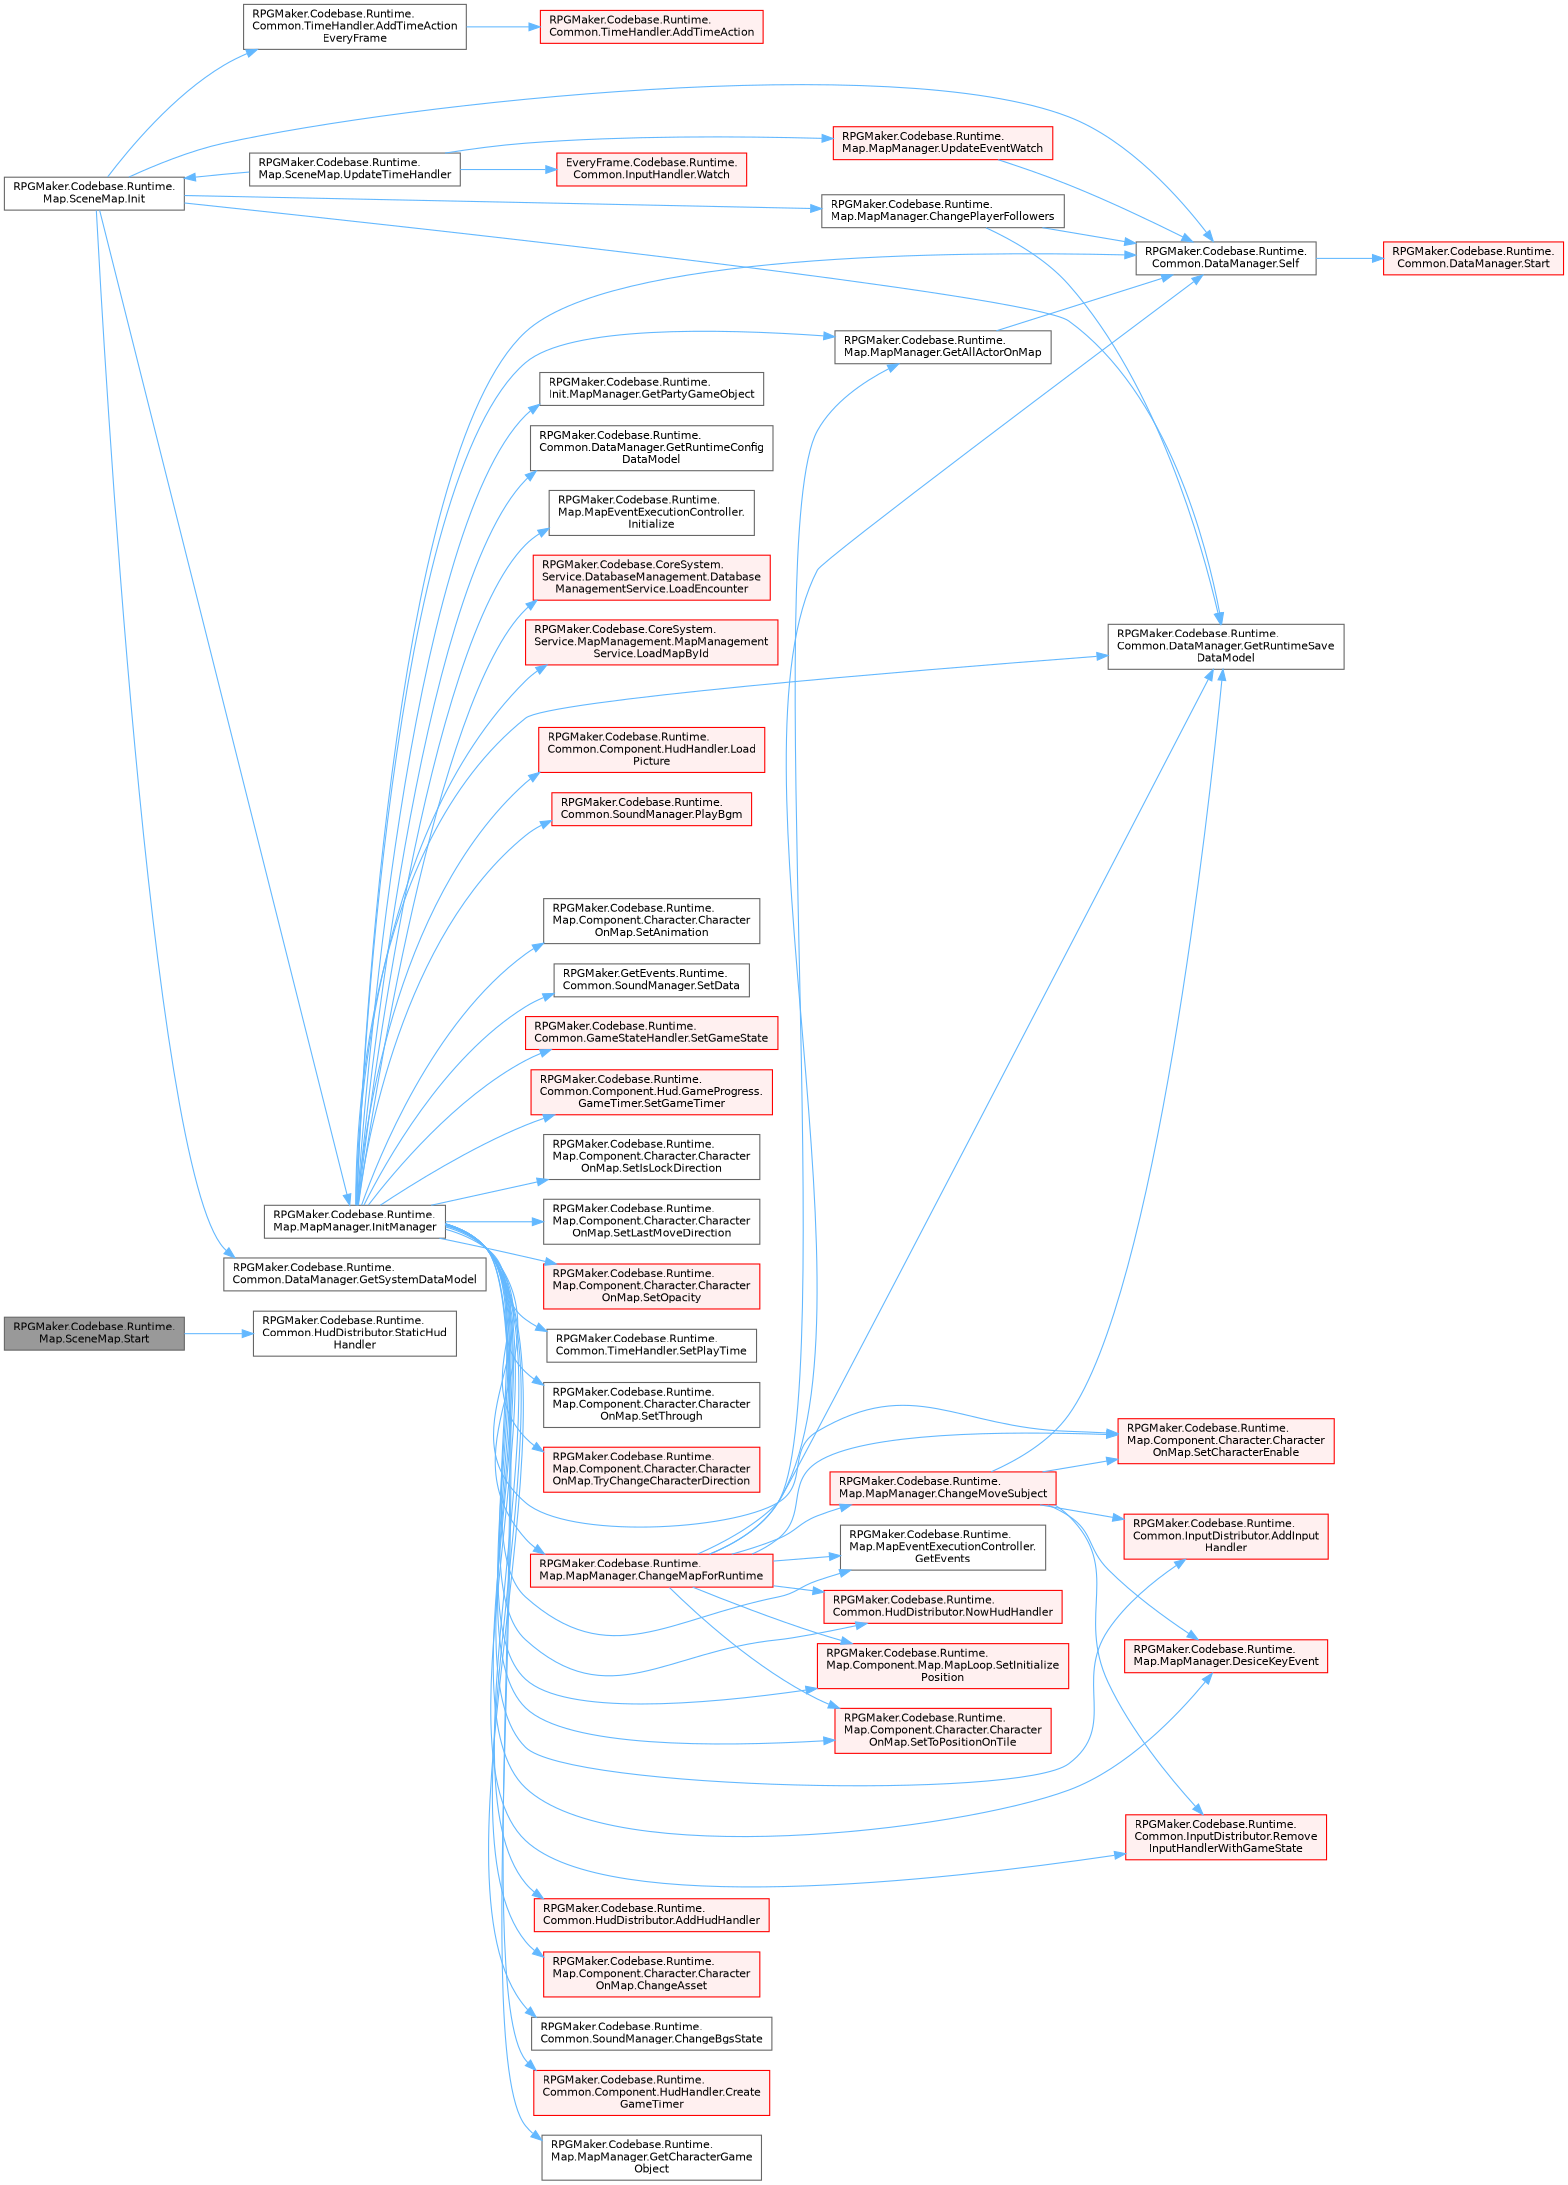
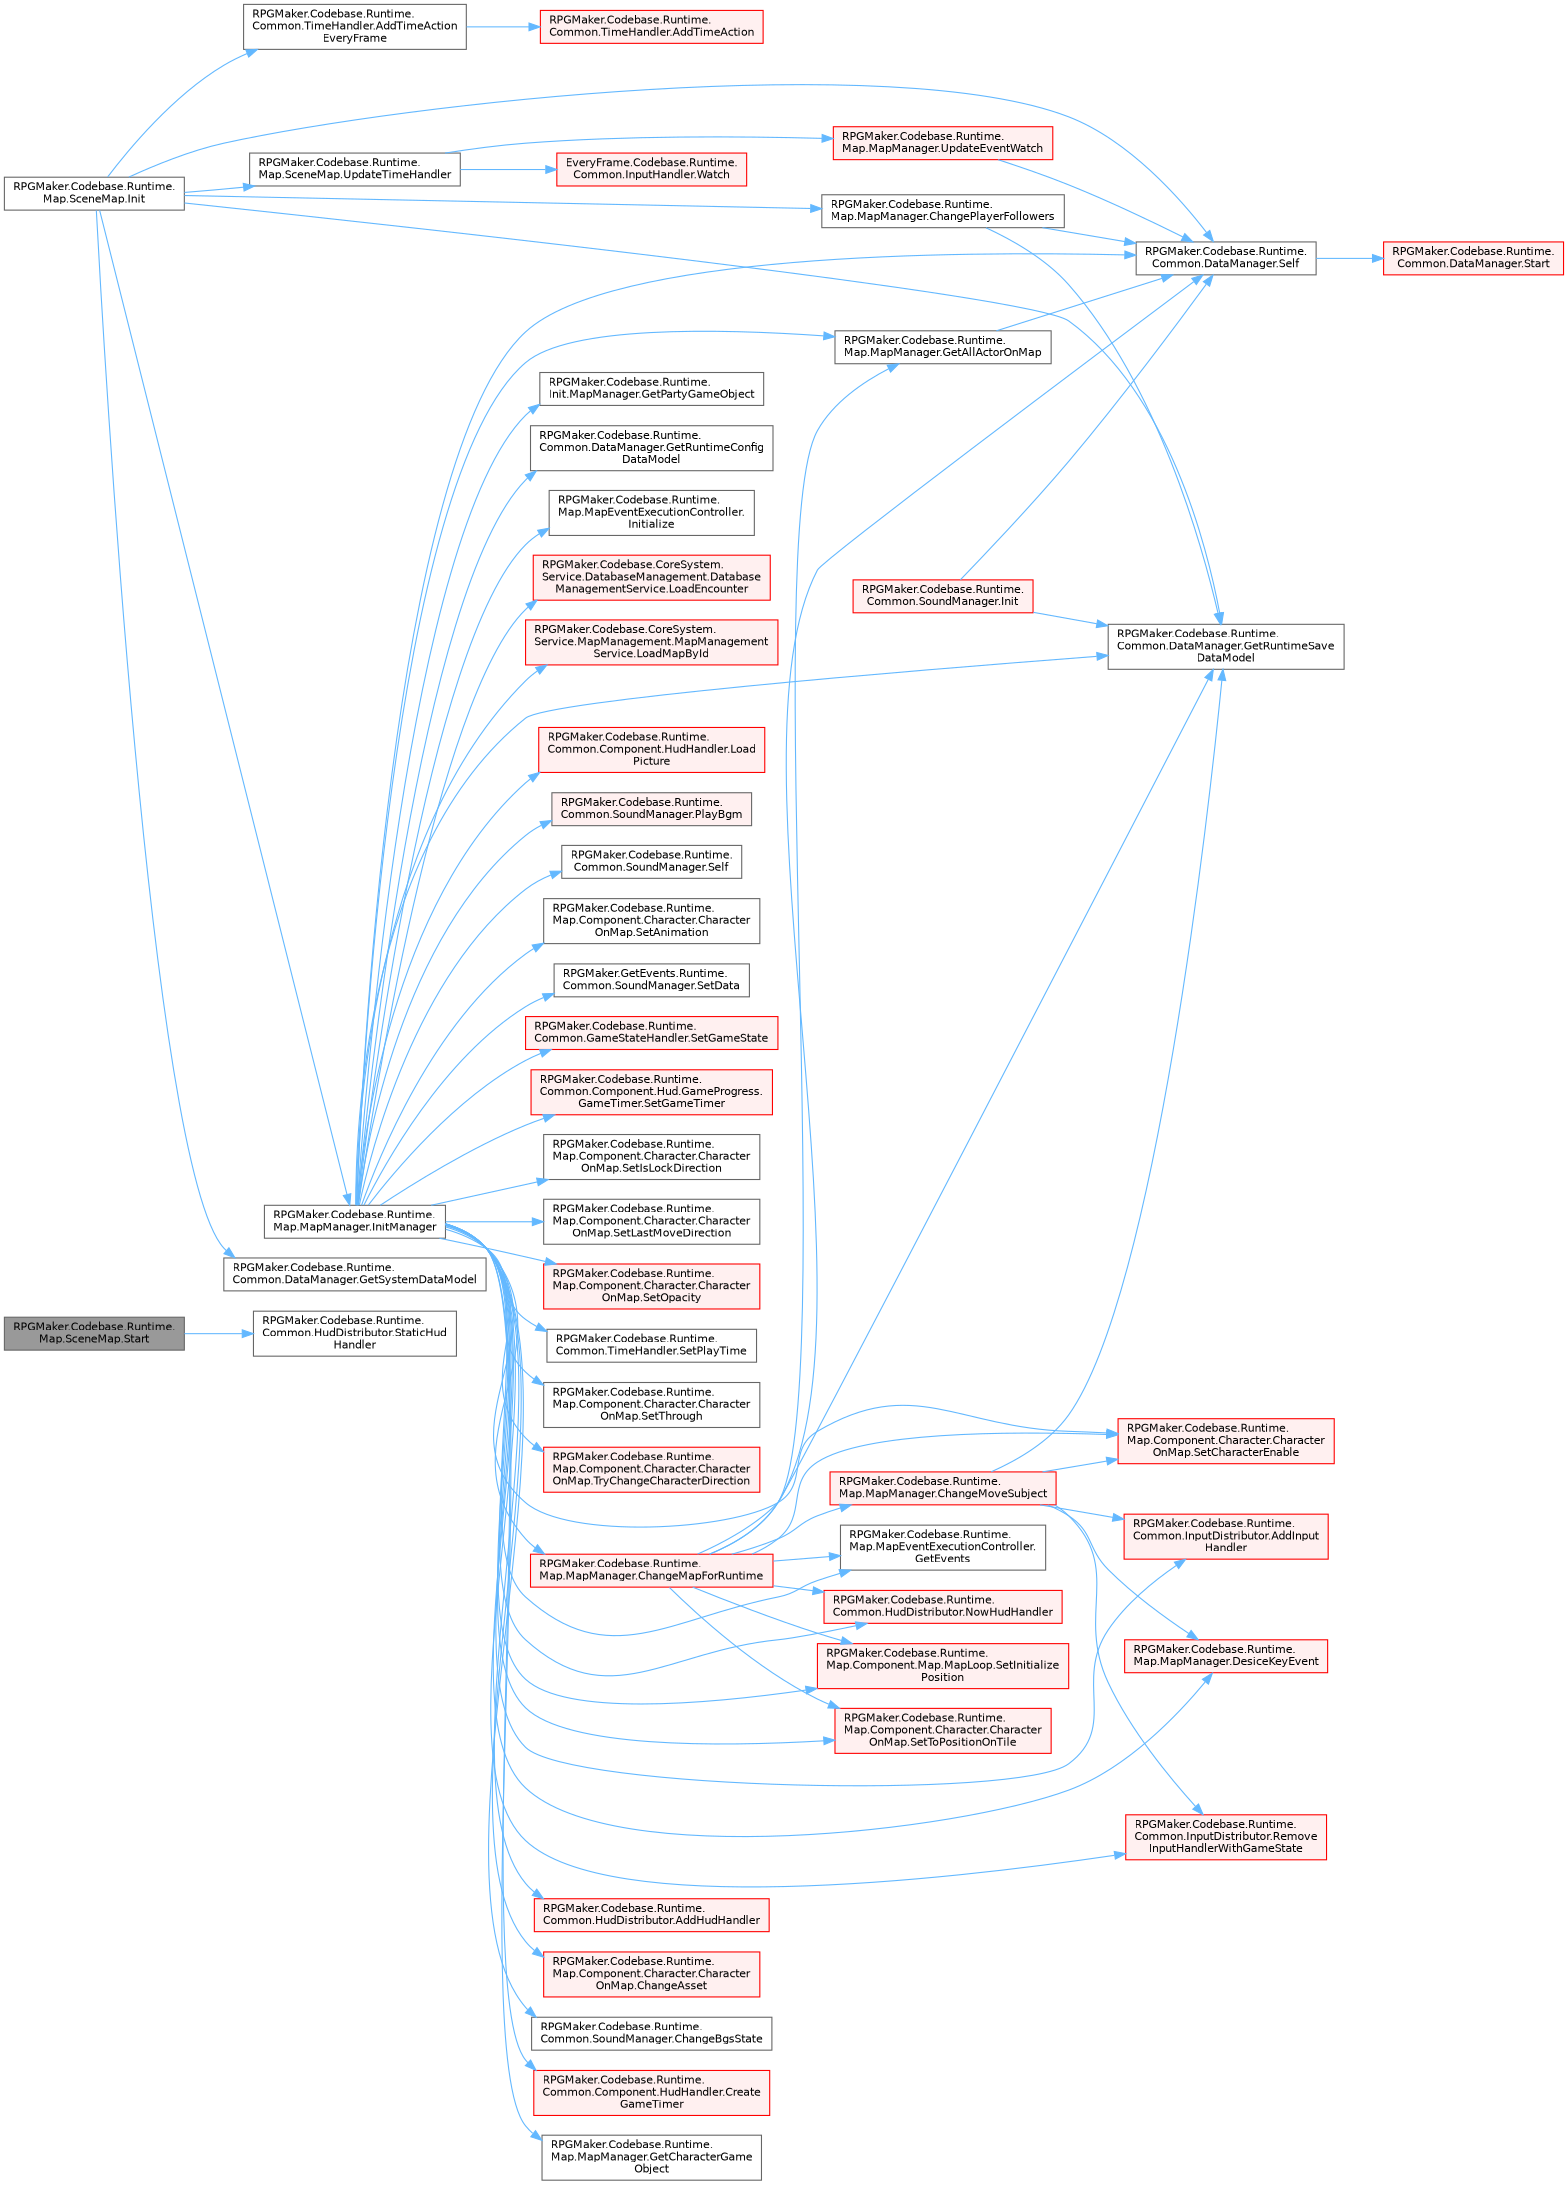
edge "RPGMaker.Codebase.Runtime. Map.SceneMap.UpdateTimeHandler" -> "RPGMaker.Codebase.Runtime. Map.SceneMap.Init": reversed
node "RPGMaker.Codebase.Runtime. Common.SoundManager.Init": added
node "RPGMaker.Codebase.Runtime. Common.SoundManager.PlayBgm": color red -> grey40
node "RPGMaker.Codebase.Runtime. Common.SoundManager.Self": added
